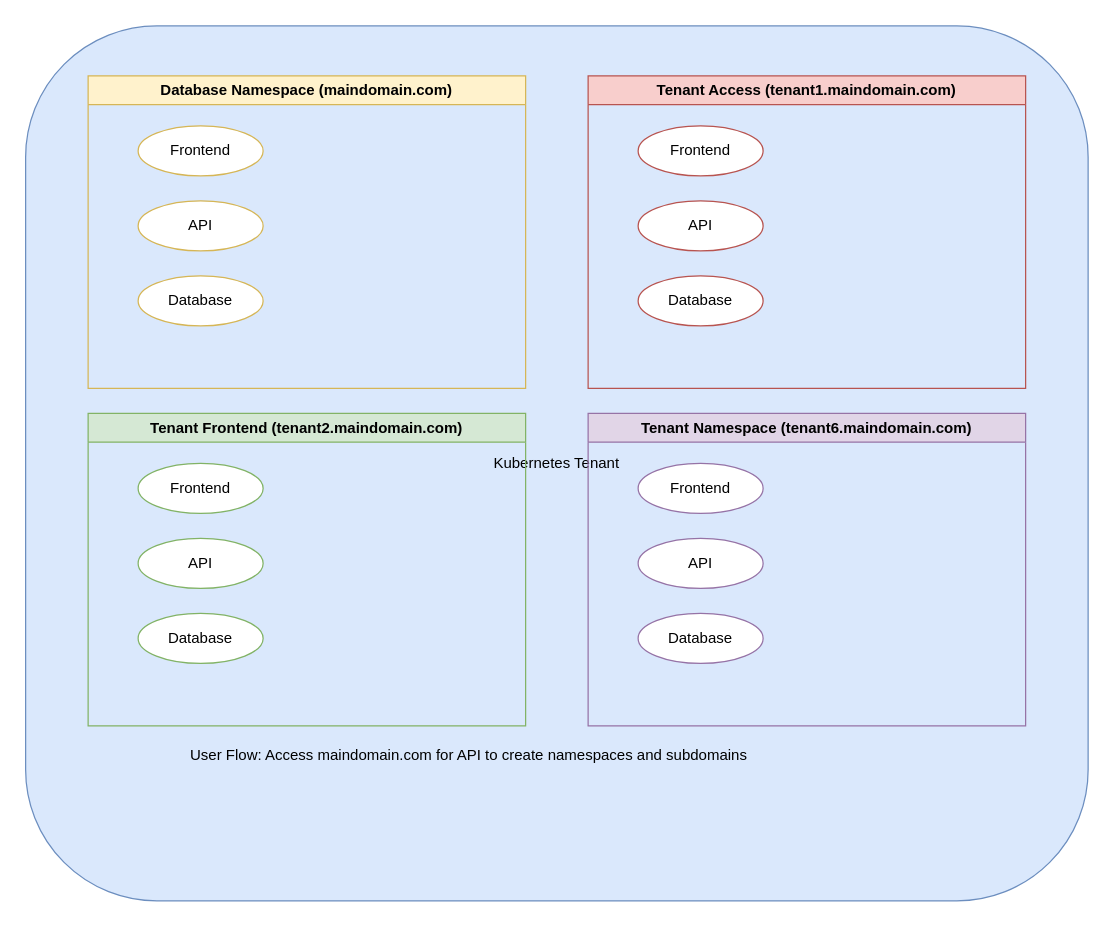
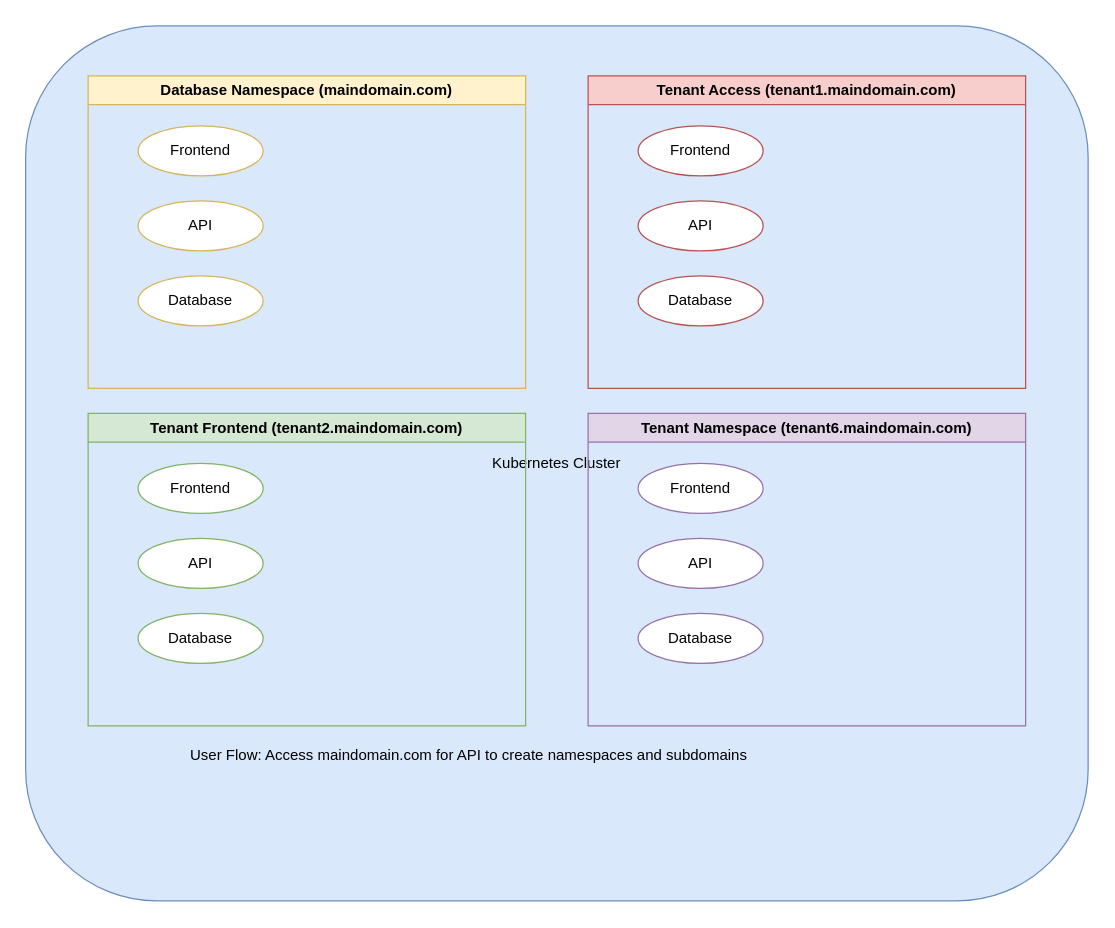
node "Kubernetes Tenant": label "Kubernetes Tenant" -> "Kubernetes Cluster"
